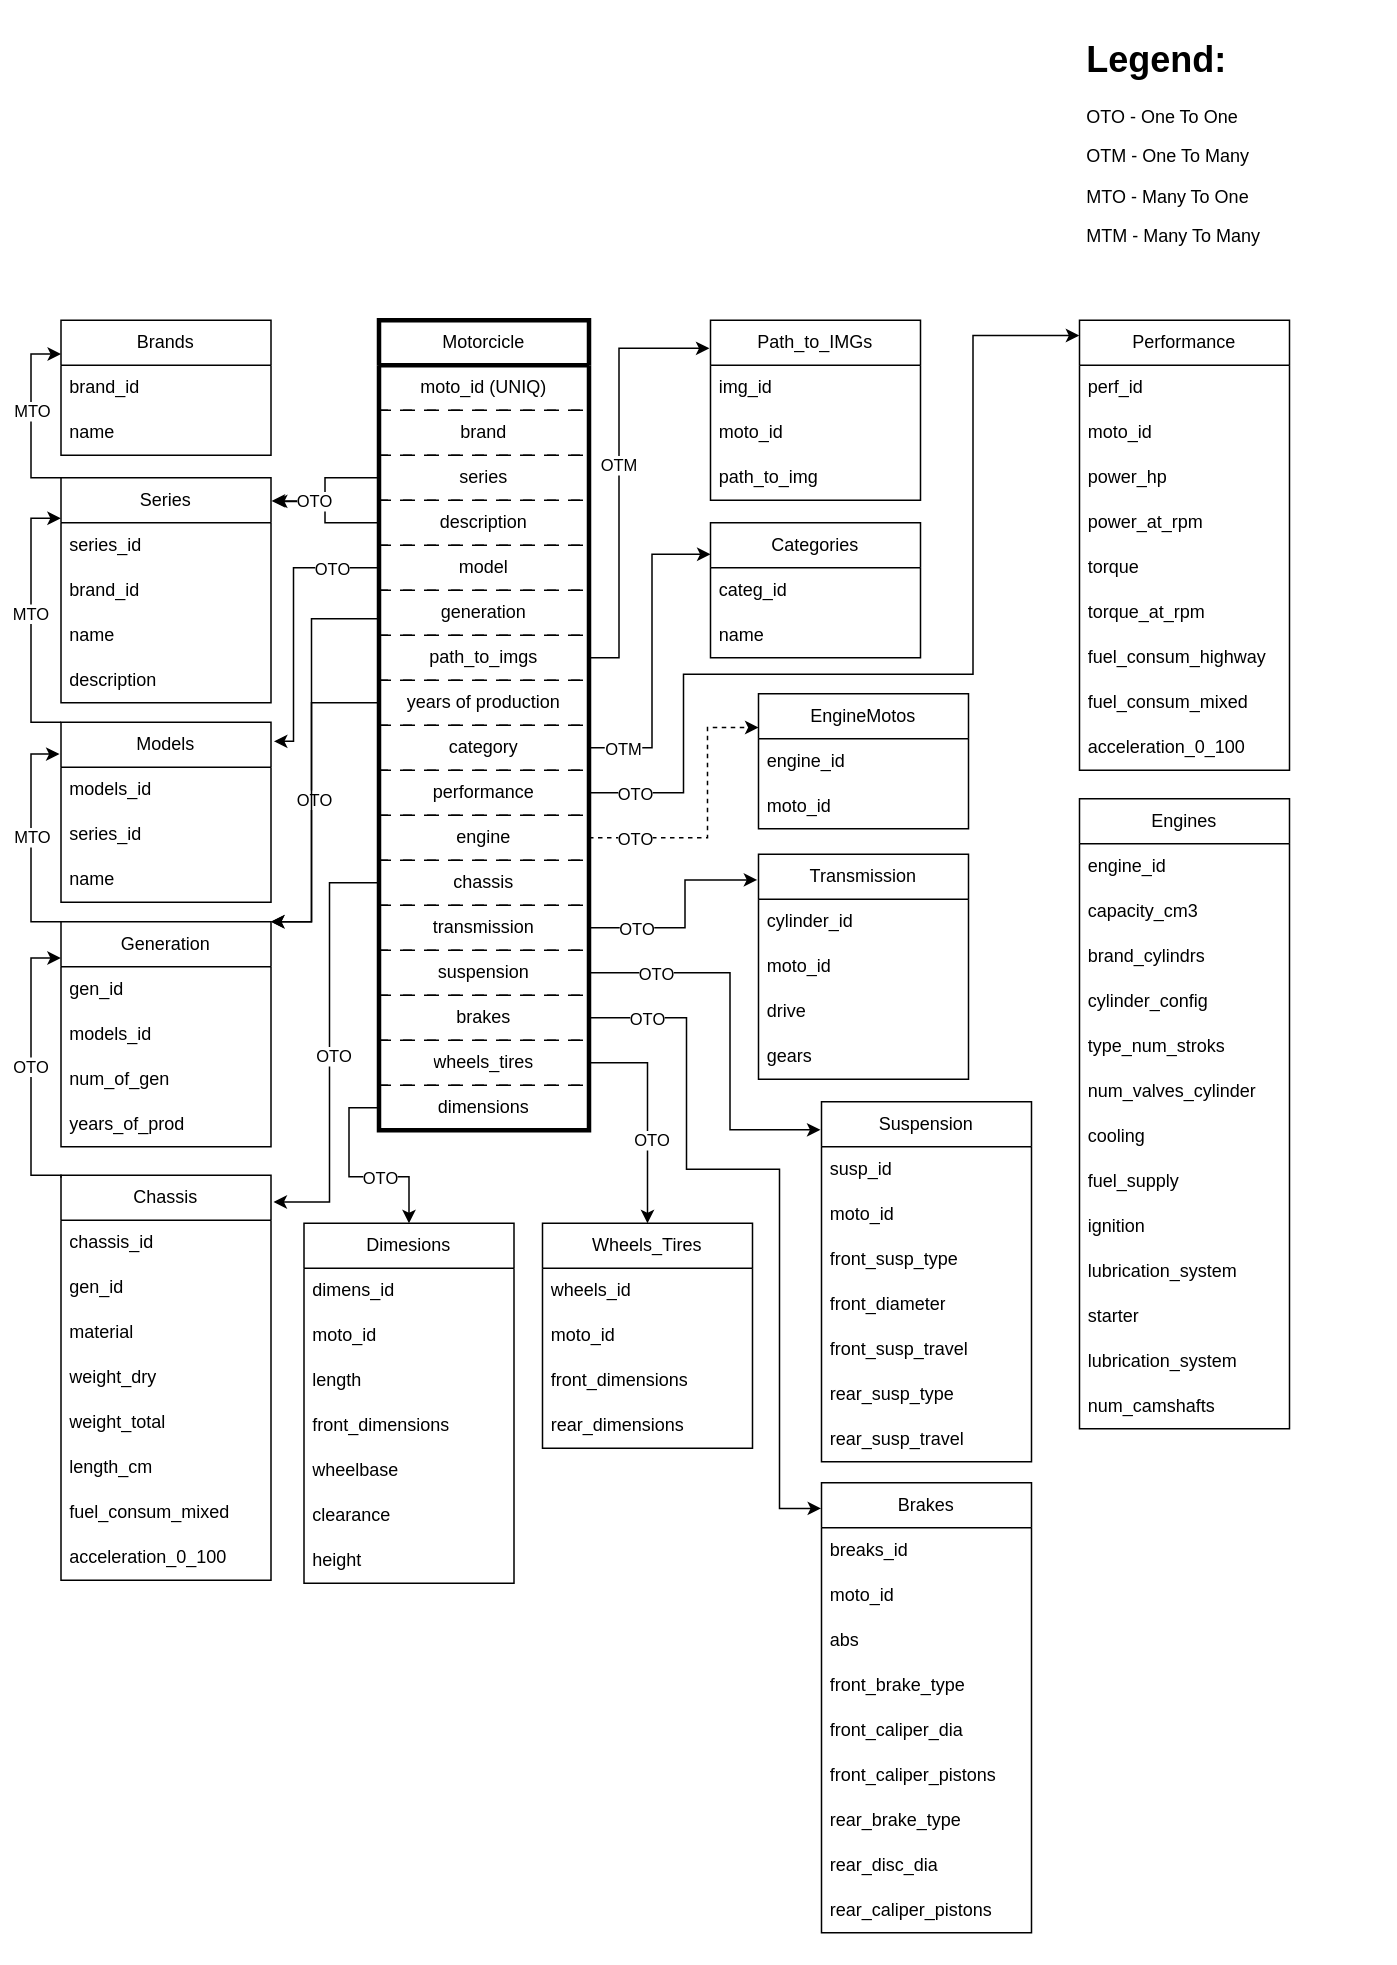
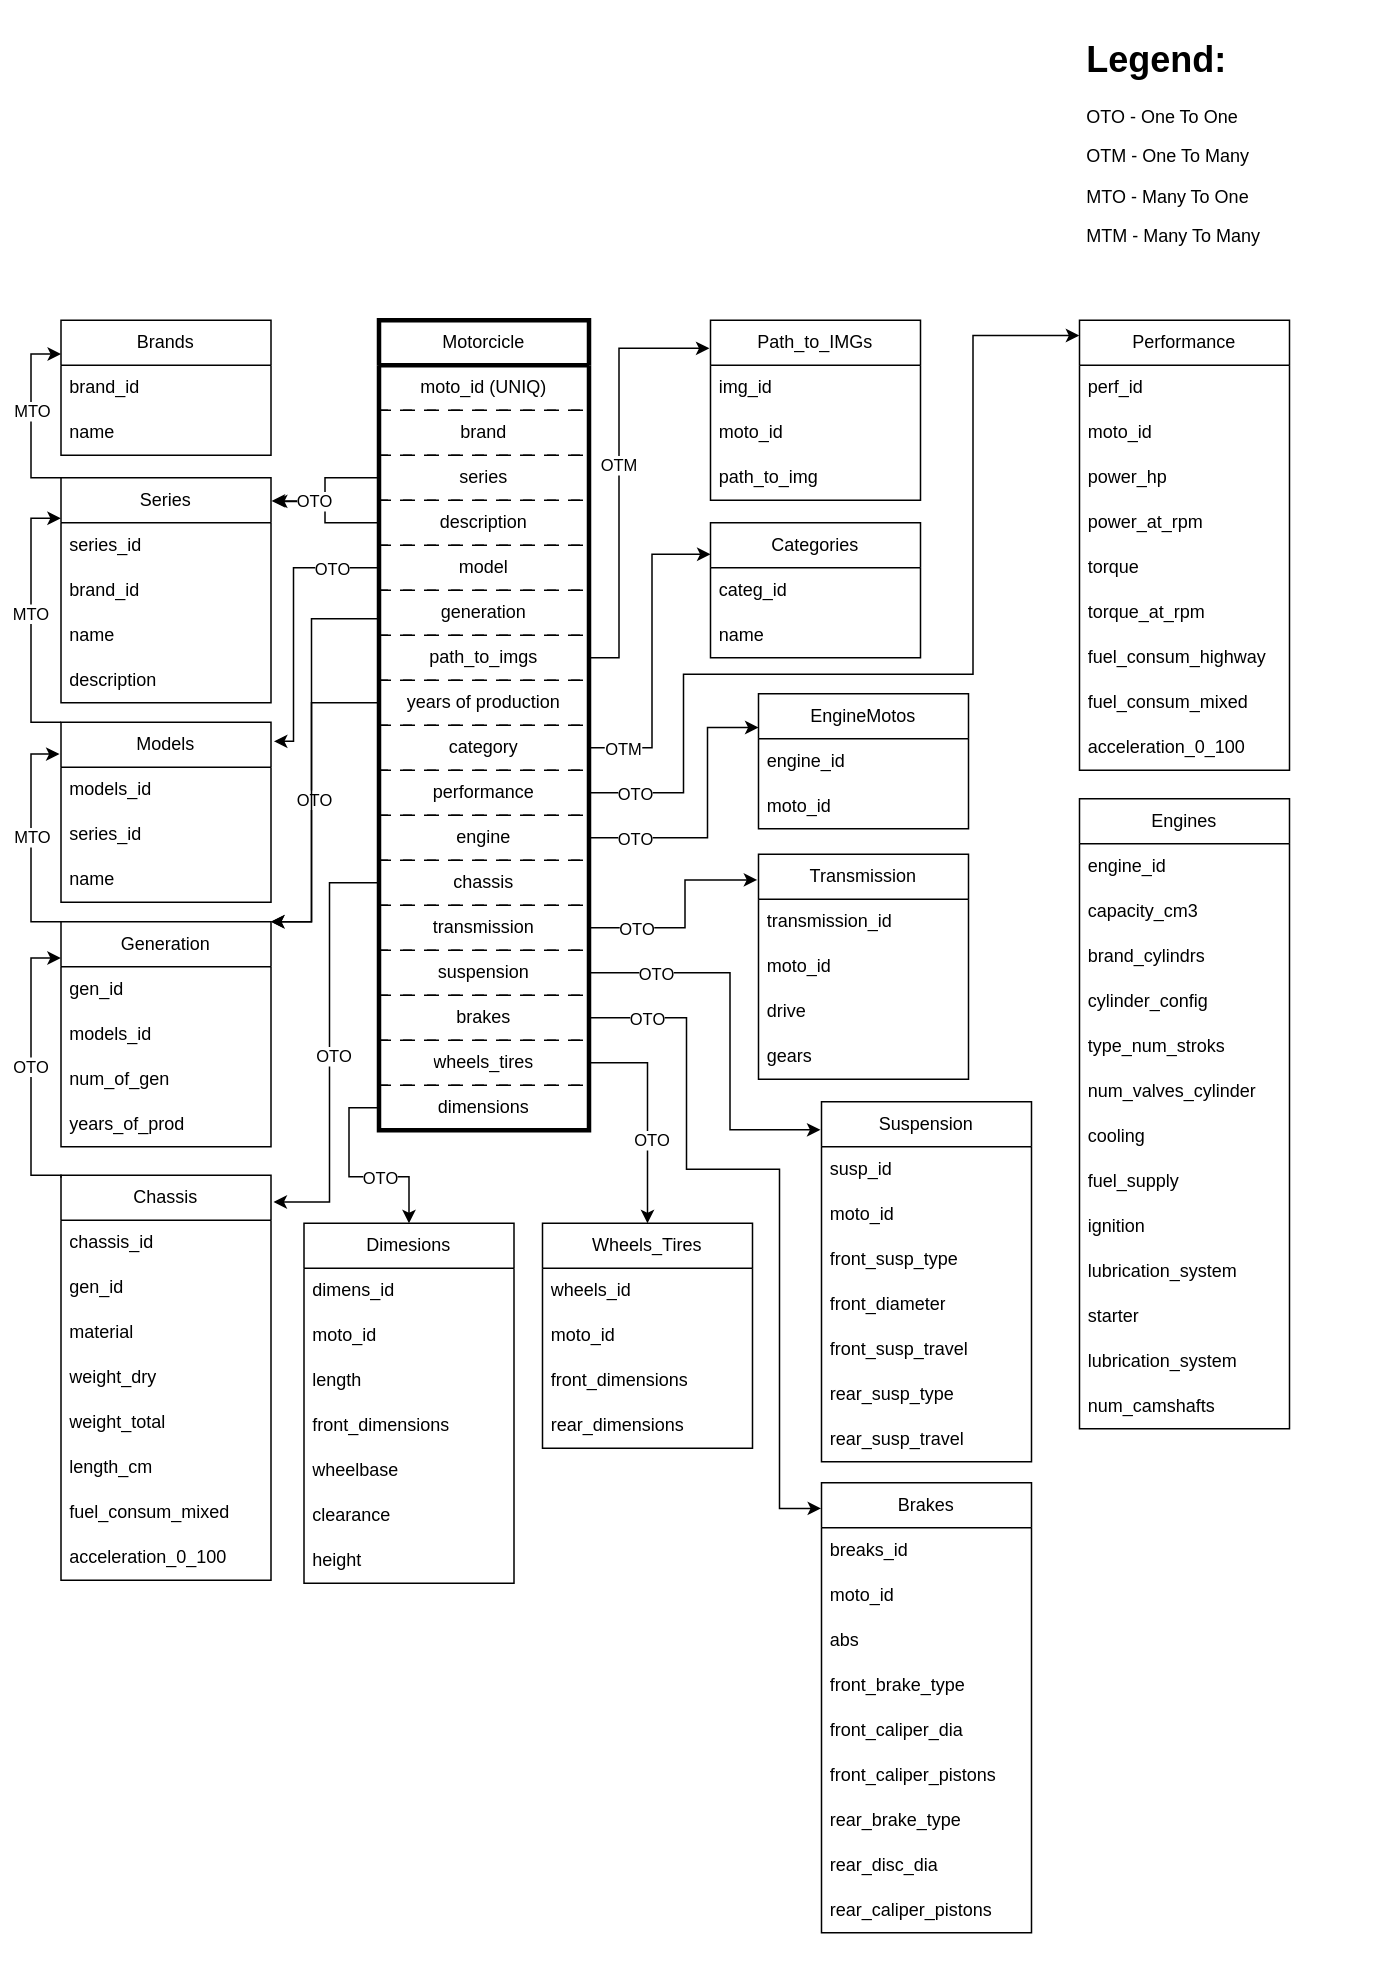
edge "engine" -> "EngineMotos": style dashed -> solid
node "cylinder_id": label "cylinder_id" -> "transmission_id"
